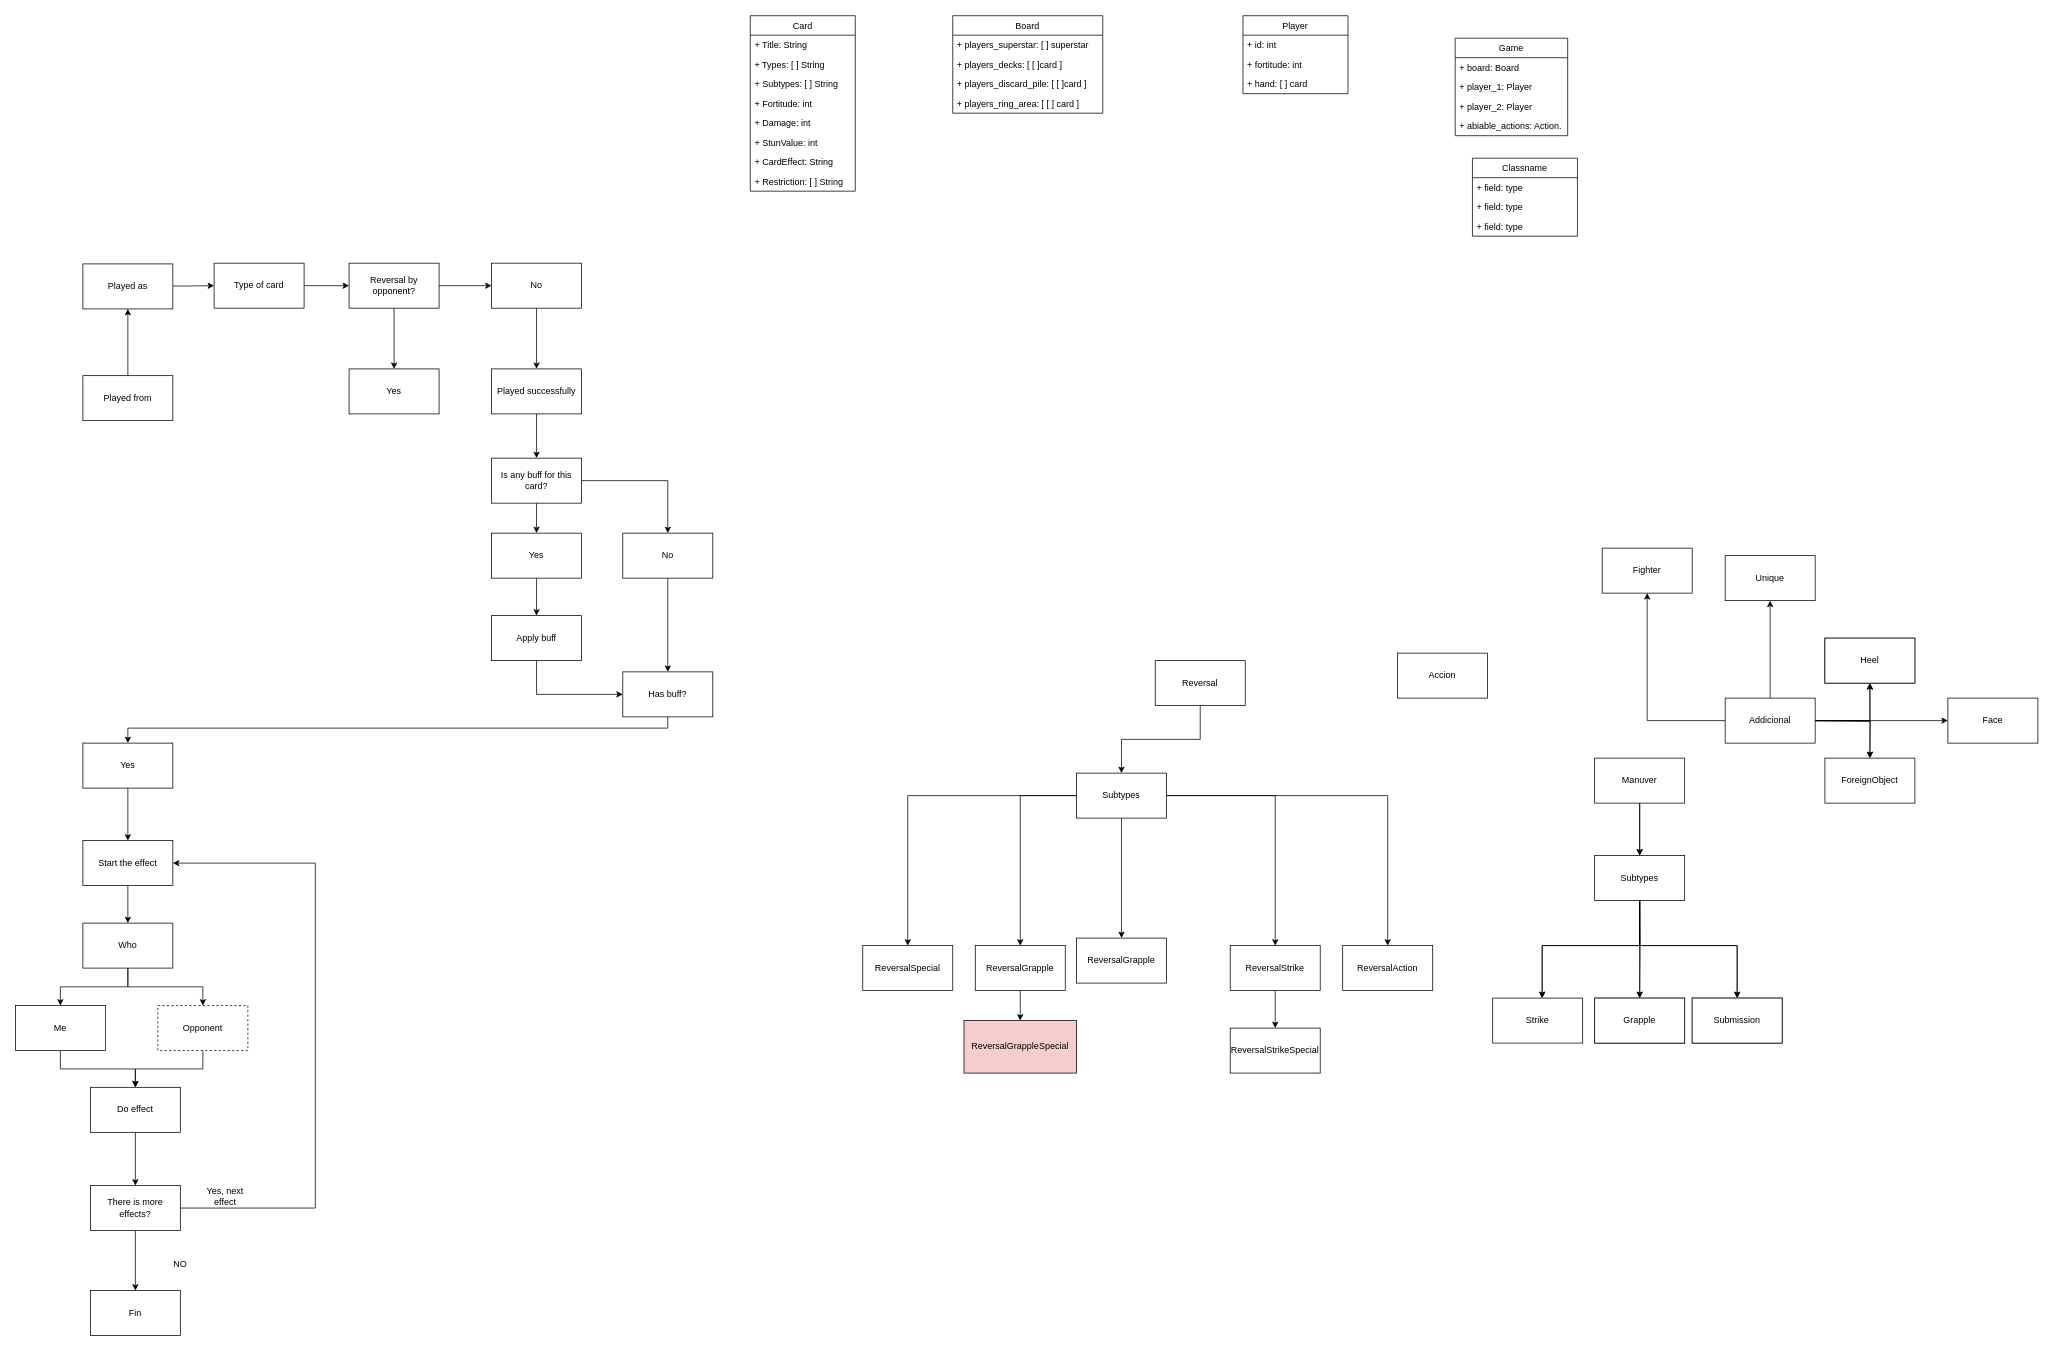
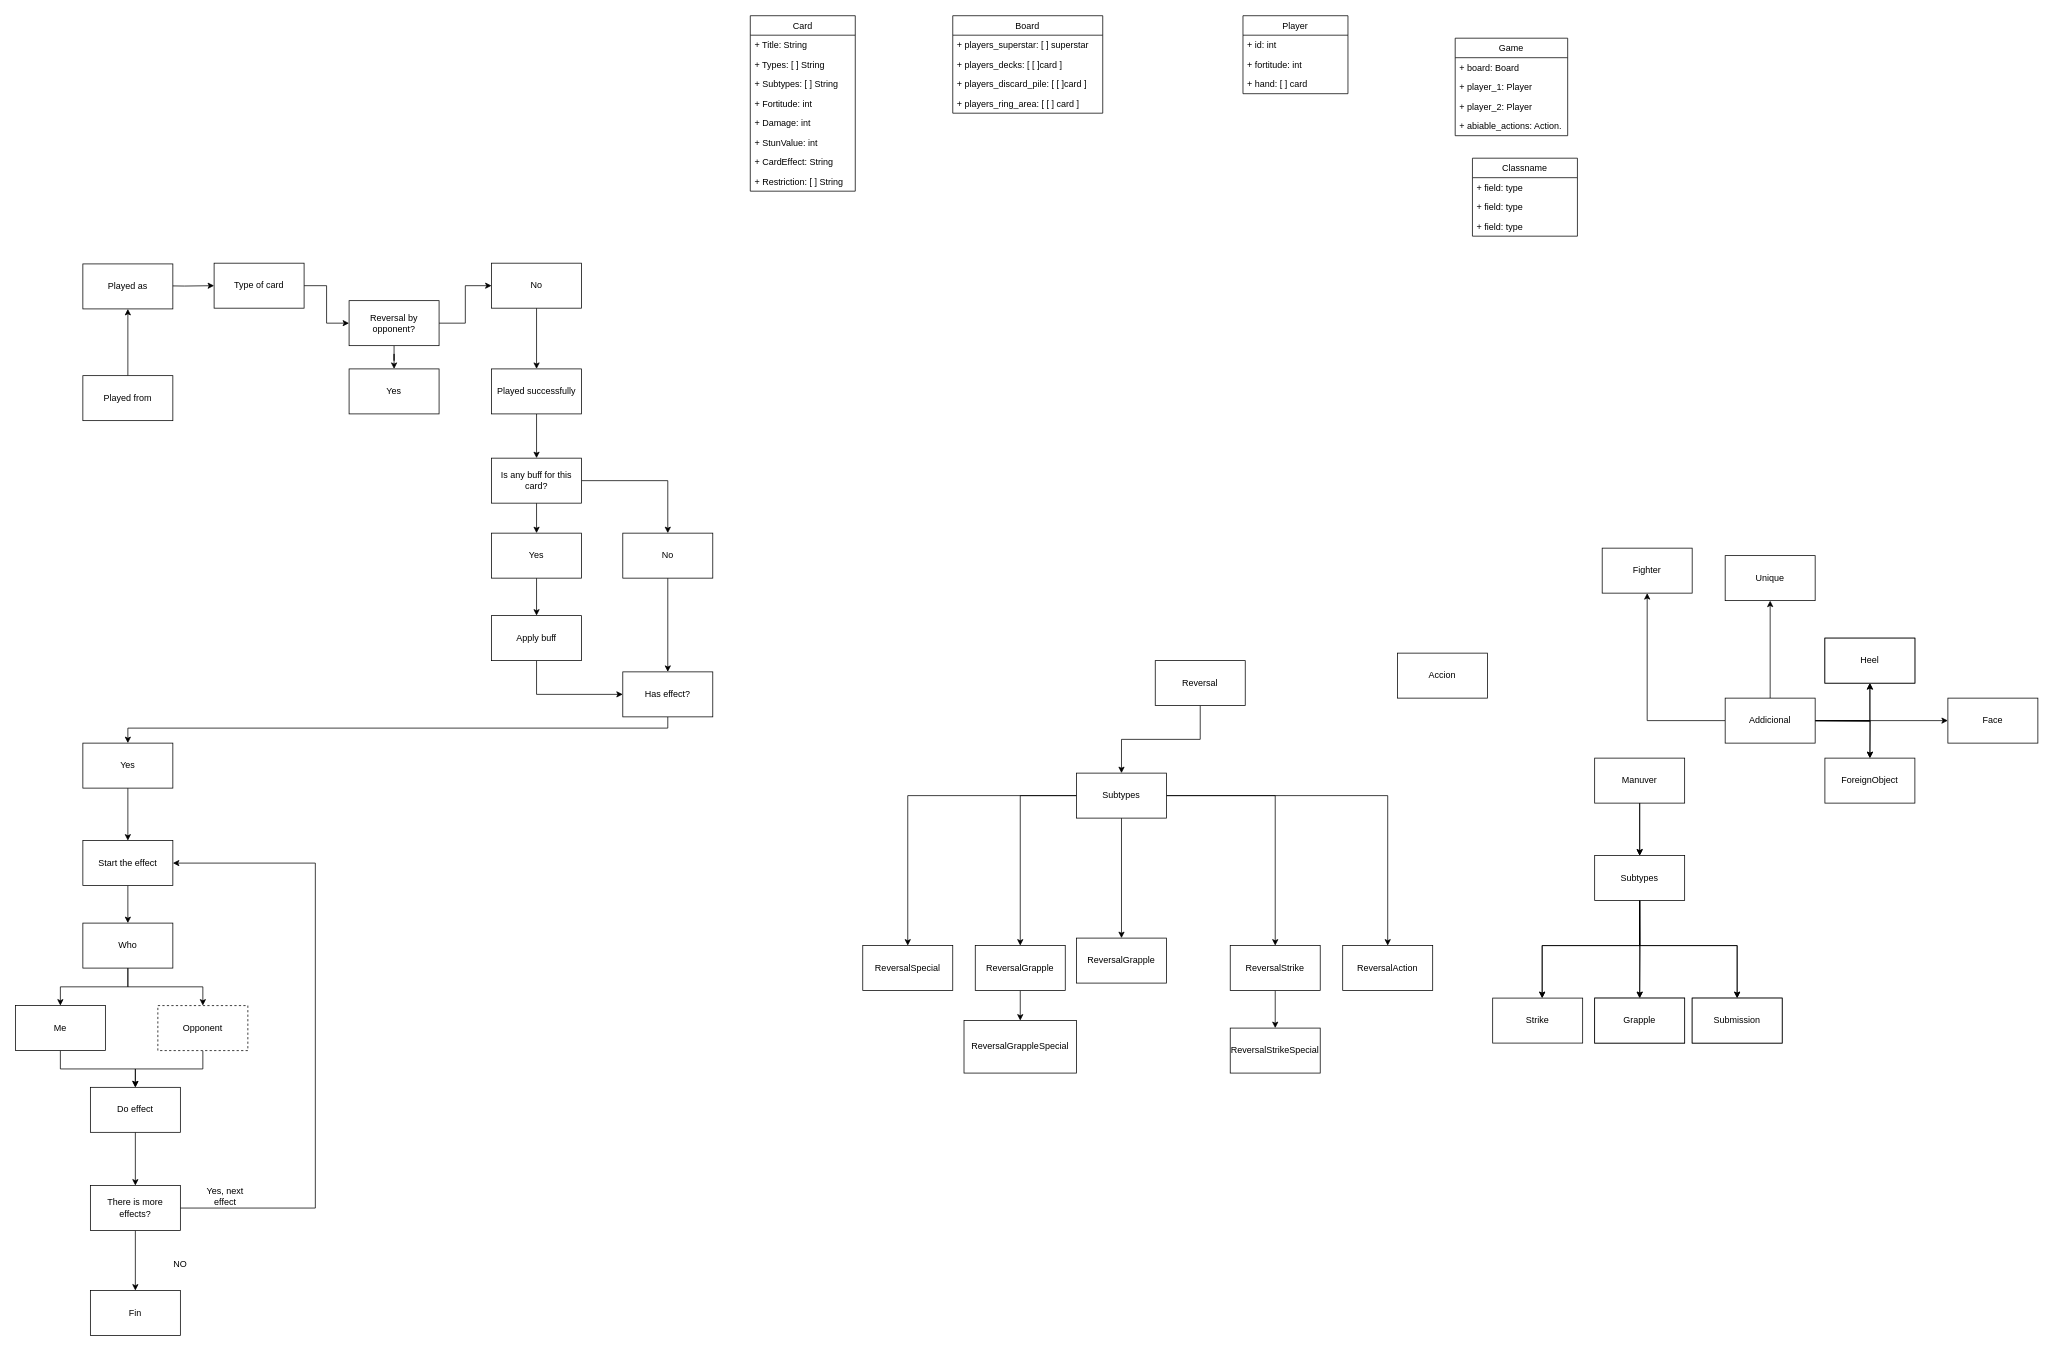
node "Reversal by opponent?": moved (394, 285) -> (394, 323)
node "Has buff?": label "Has buff?" -> "Has effect?"
node "ReversalGrappleSpecial": fillcolor #f8cecc -> #ffffff
